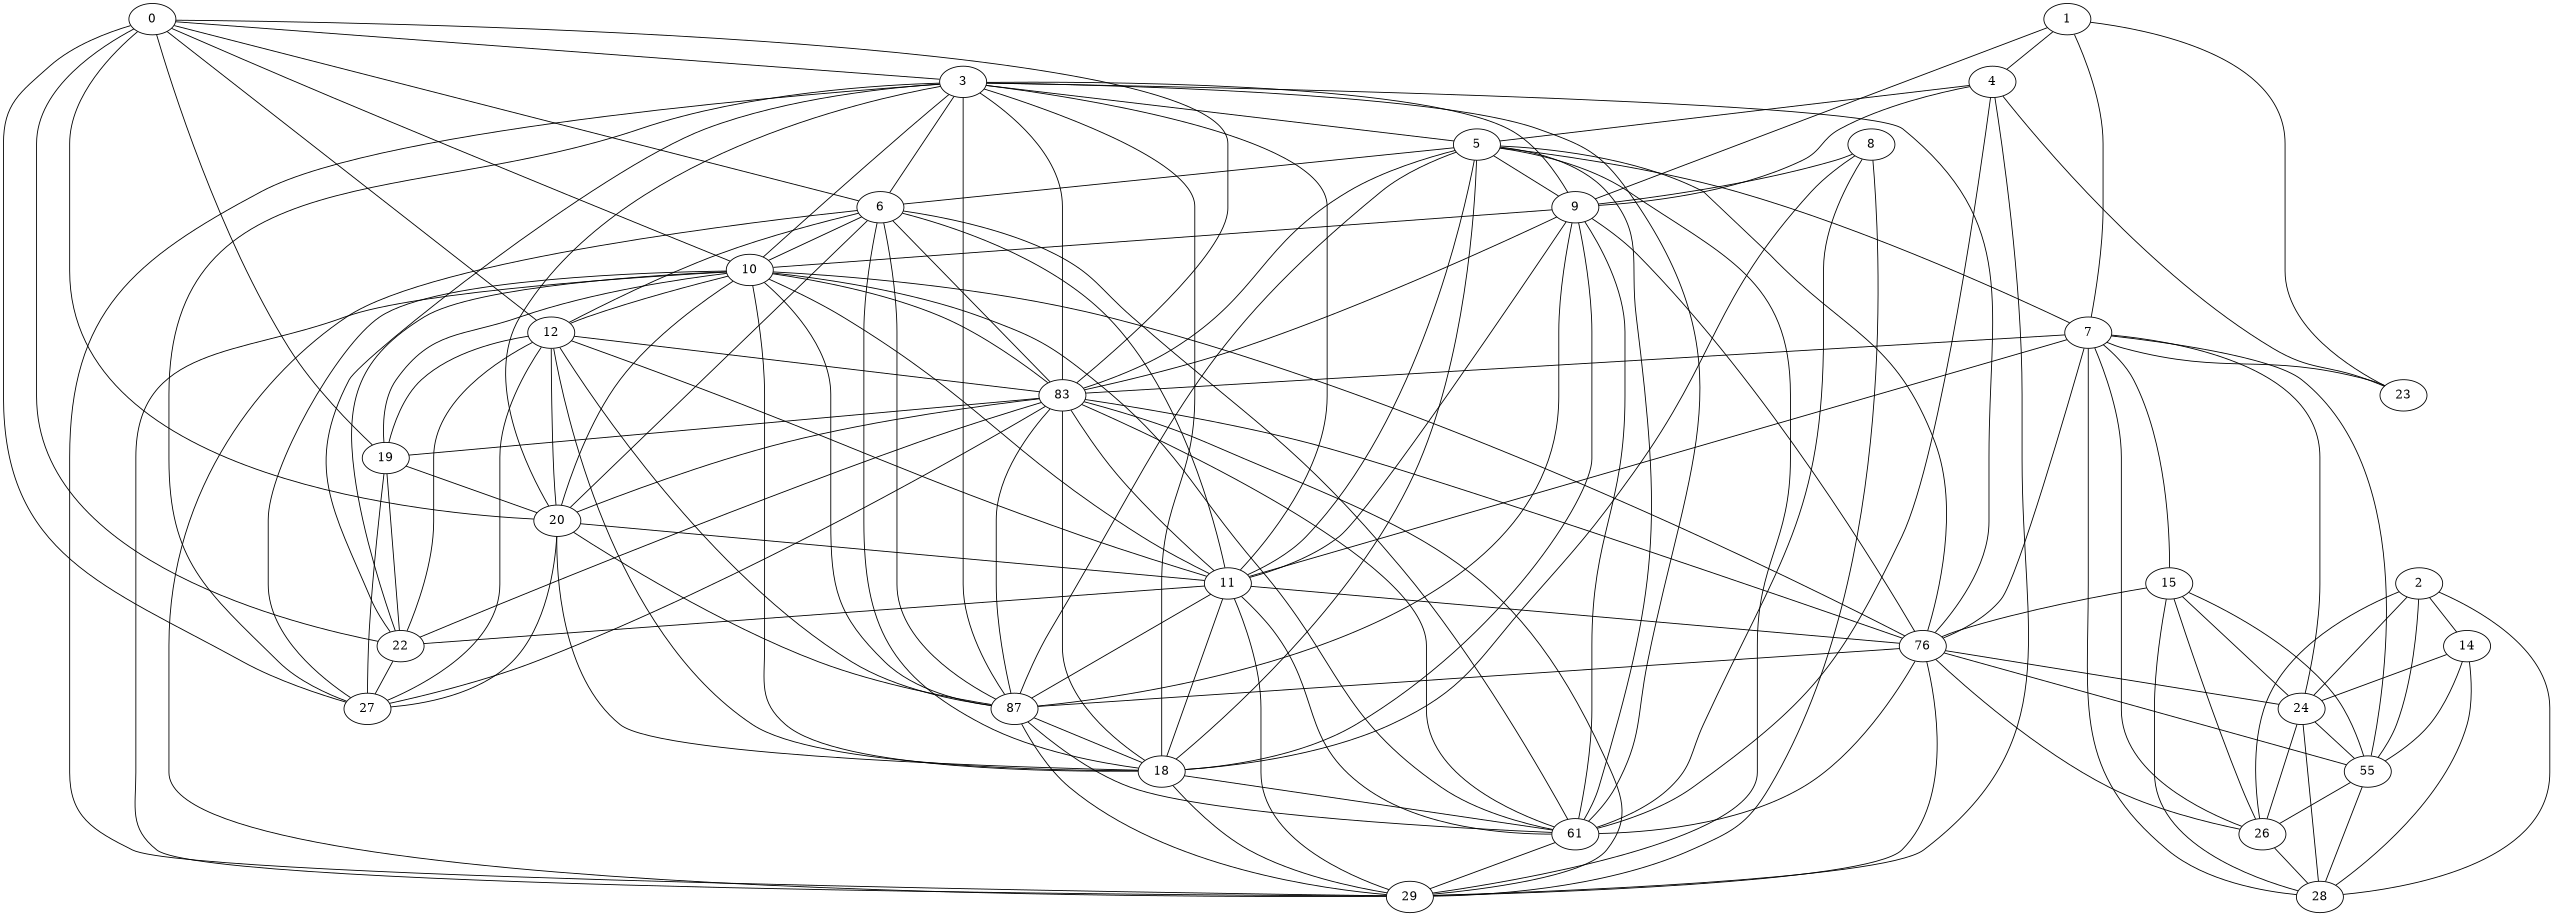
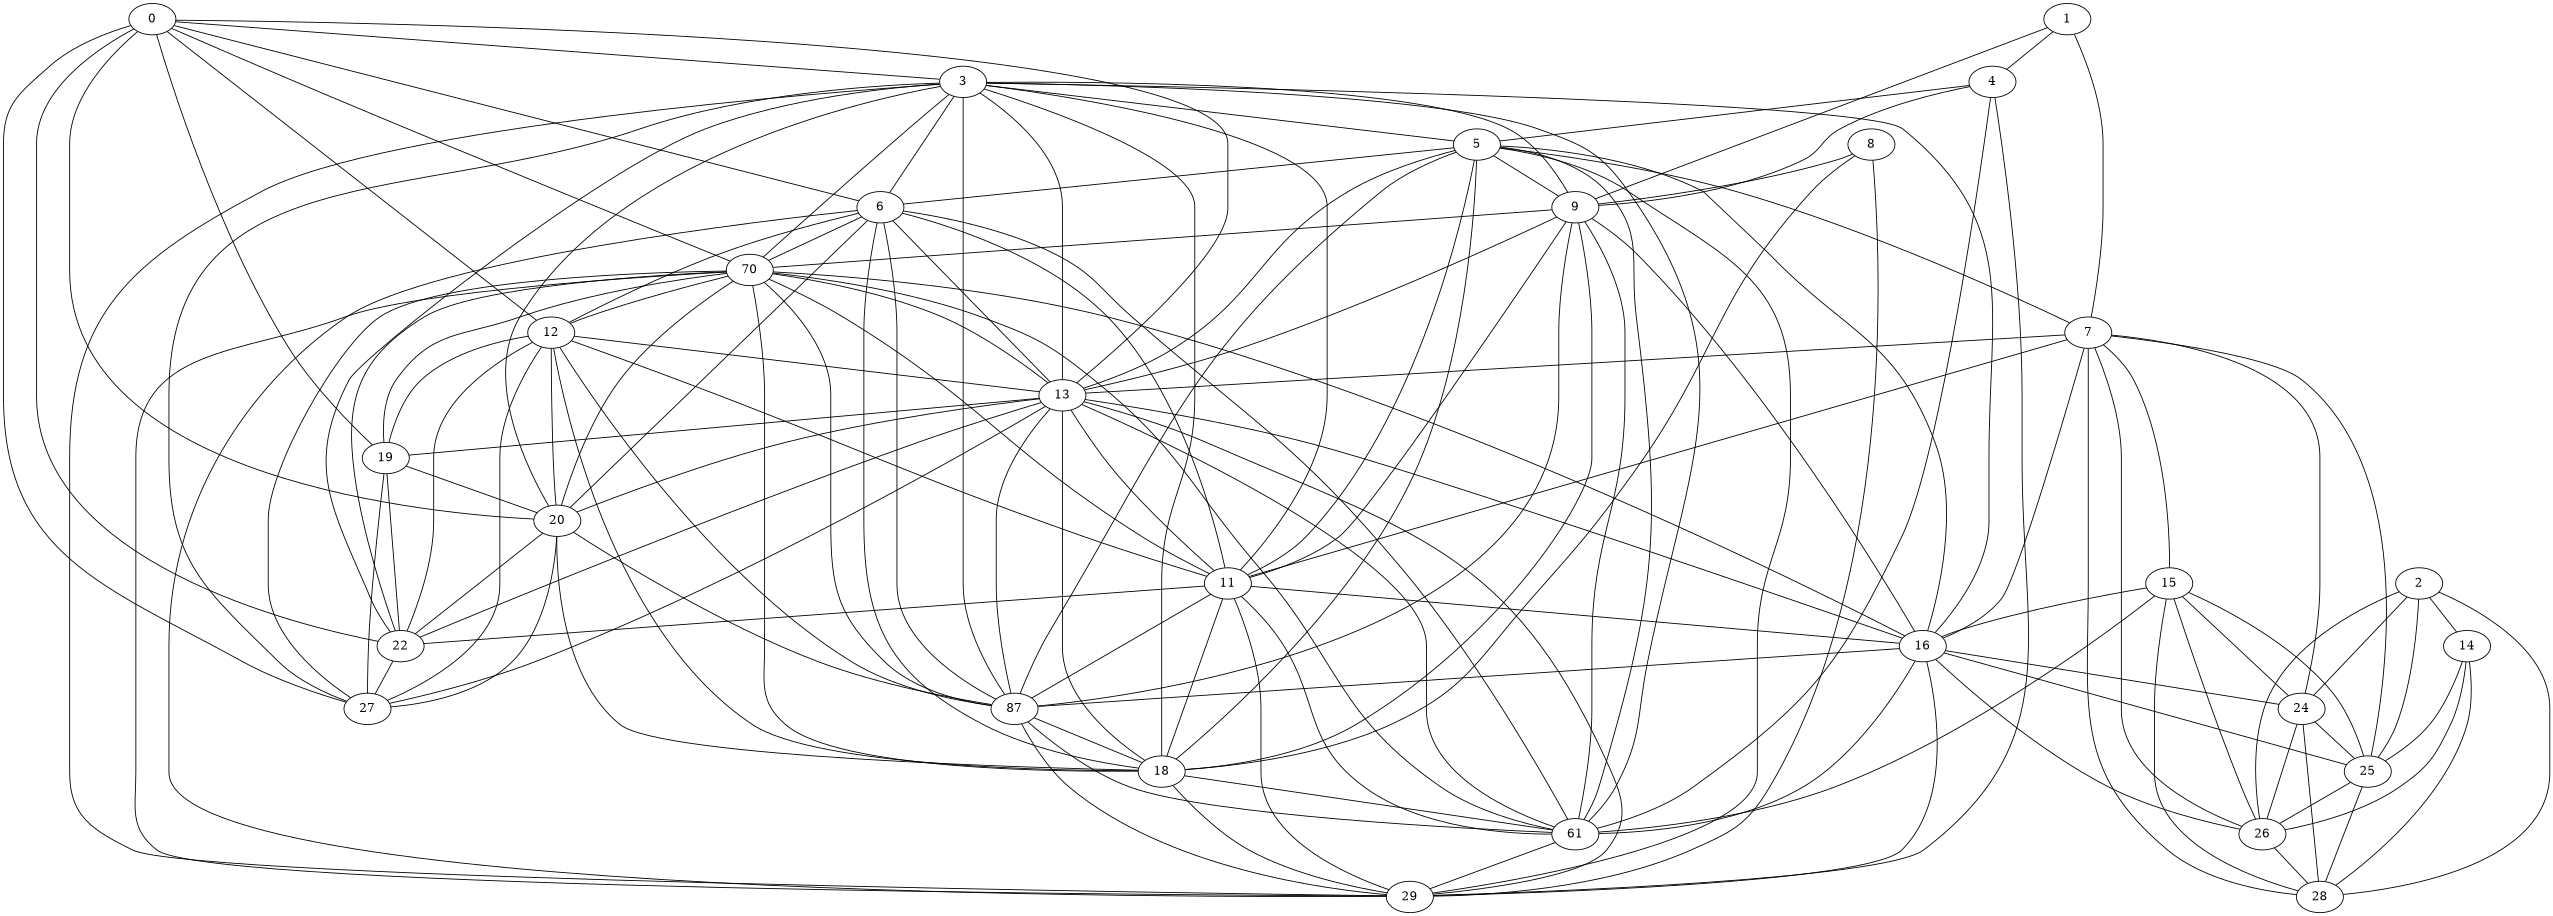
node "10": label "10" -> "70"
node "83": label "83" -> "13"
node "23": removed
edge "8" -- "61": now "15" -- "61"
edge "20" -- "11": now "20" -- "22"
node "76": label "76" -> "16"
edge "14" -- "24": now "14" -- "26"
node "55": label "55" -> "25"
